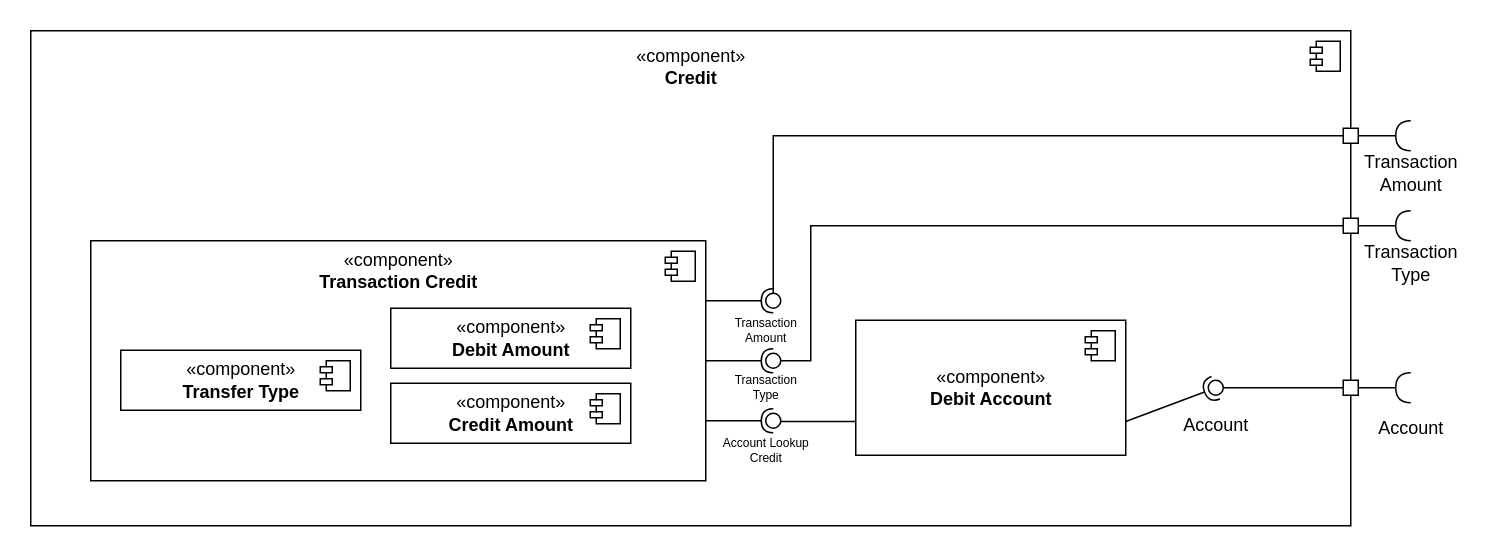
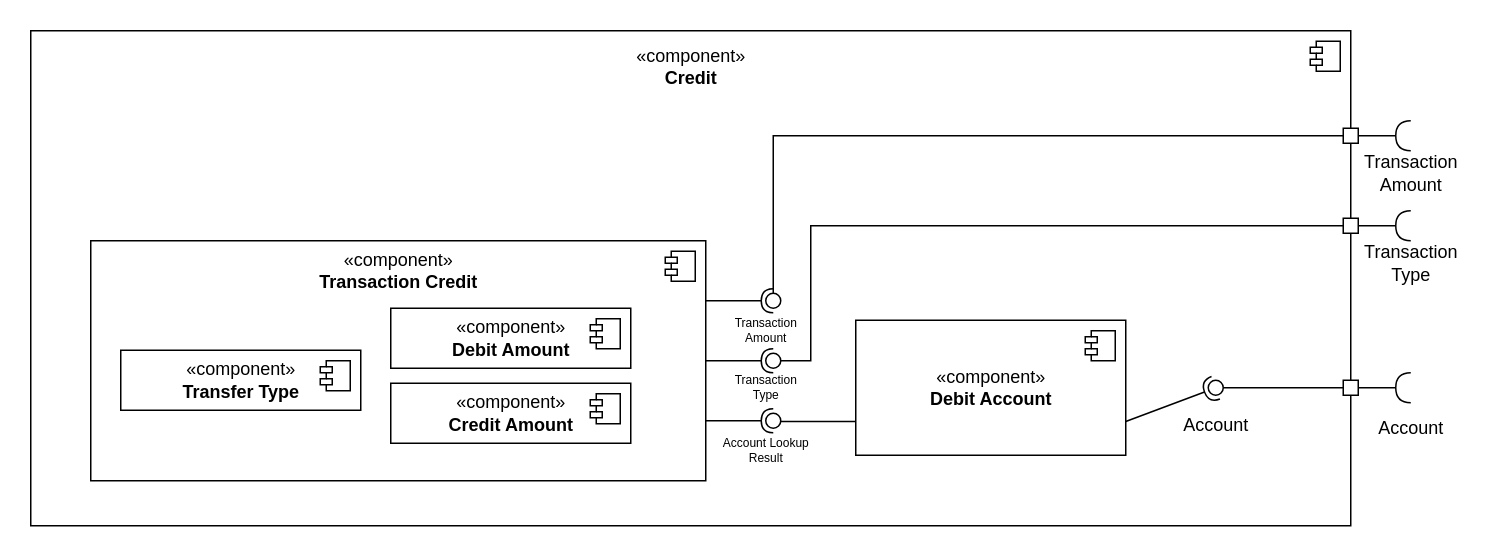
node "Account LookupCredit": label "Account LookupCredit" -> "Account LookupResult"
